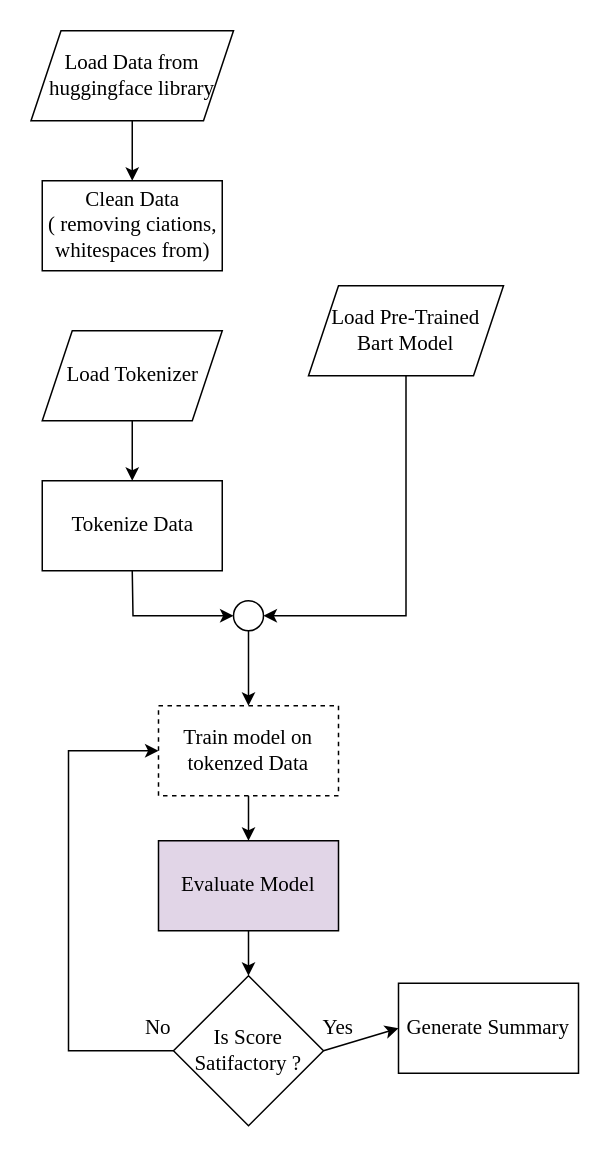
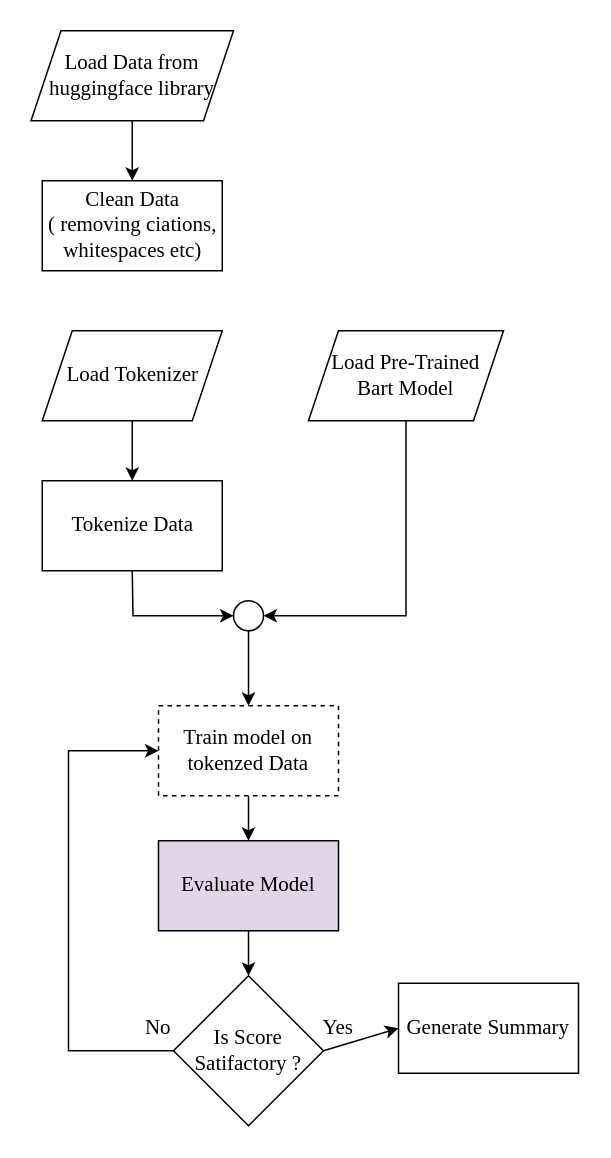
node "Clean Data ( removing ciations, whitespaces from)": label "Clean Data ( removing ciations, whitespaces from)" -> "Clean Data ( removing ciations, whitespaces etc)"
node "Load Pre-Trained Bart Model": moved (406, 331) -> (406, 376)
